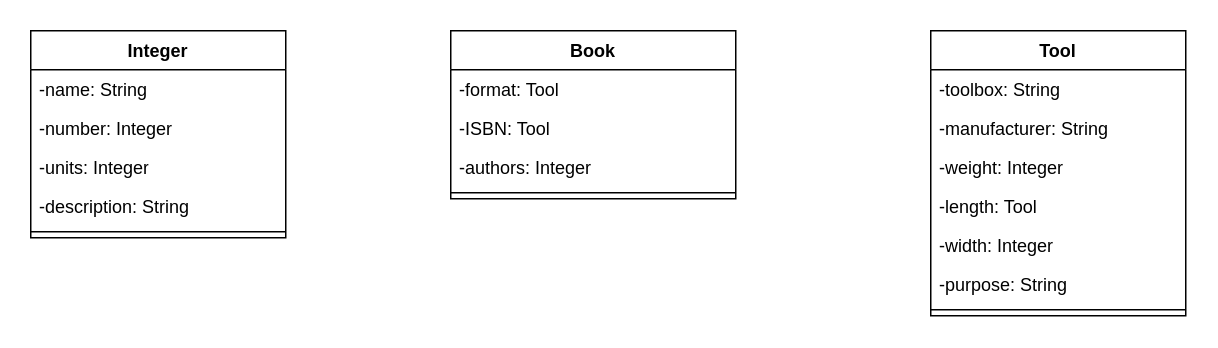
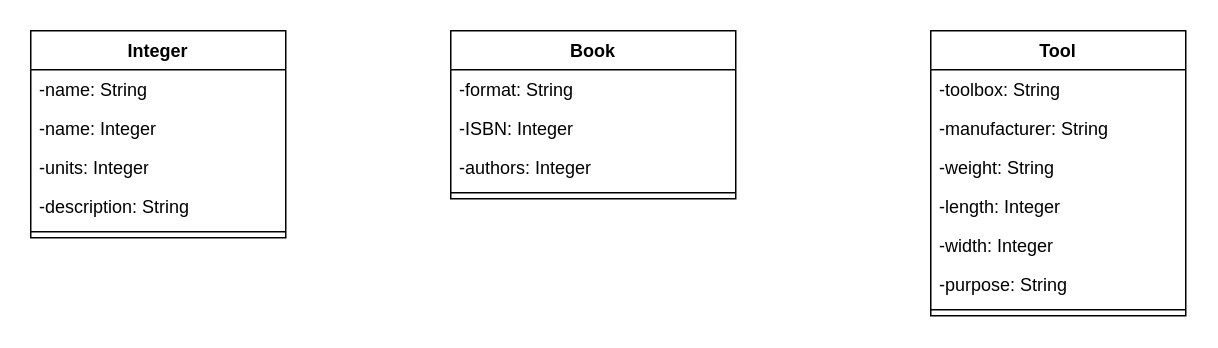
node "-format: Tool": label "-format: Tool" -> "-format: String"
node "-number: Integer": label "-number: Integer" -> "-name: Integer"
node "-ISBN: Tool": label "-ISBN: Tool" -> "-ISBN: Integer"
node "-weight: Integer": label "-weight: Integer" -> "-weight: String"
node "-length: Tool": label "-length: Tool" -> "-length: Integer"
